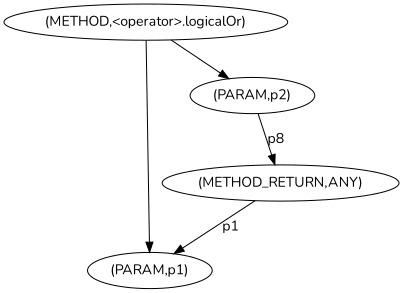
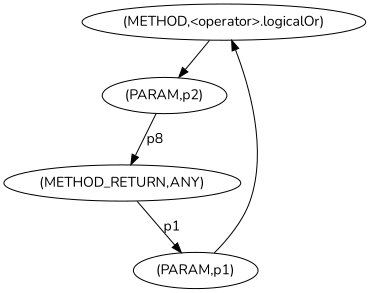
edge "(METHOD,<operator>.logicalOr)" -> "(PARAM,p1)": reversed
